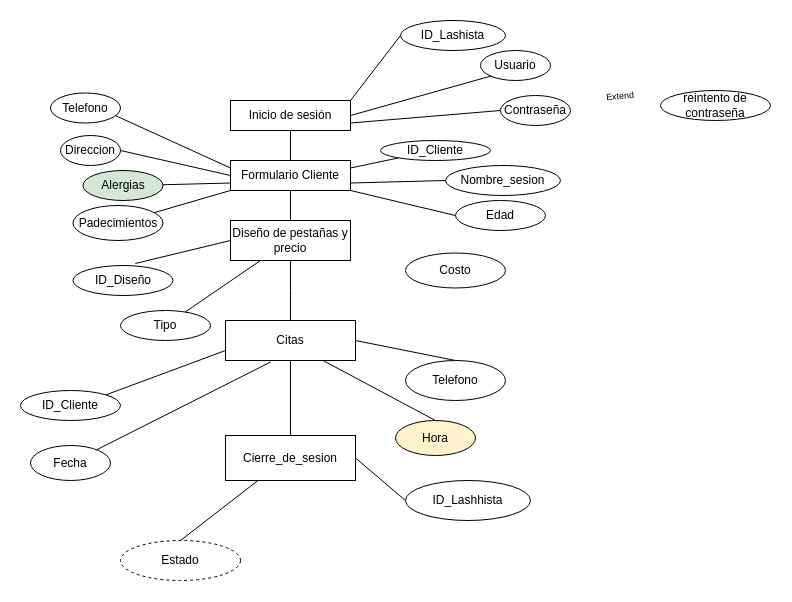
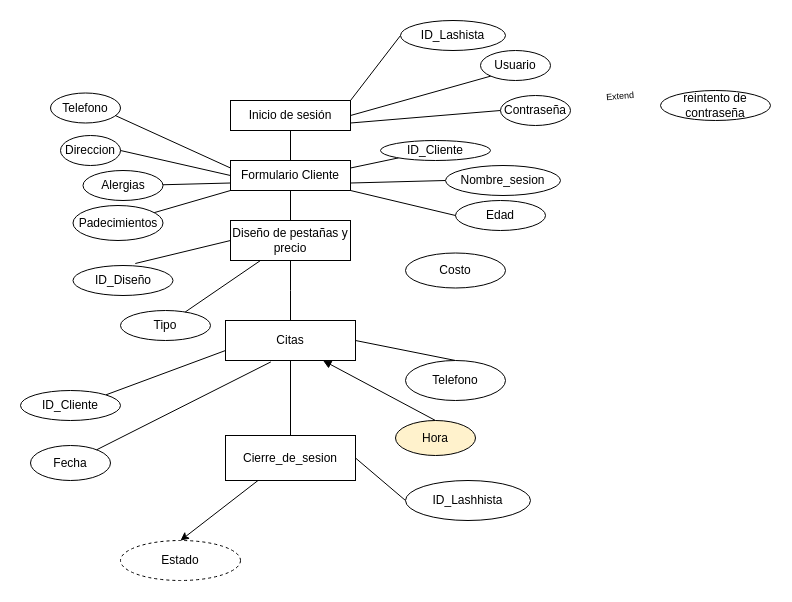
node "Alergias": fillcolor #d5e8d4 -> #ffffff
edge "Citas" -- "Hora": arrowhead none -> block
edge "Cierre_de_sesion" -- "Estado": arrowhead none -> classic
